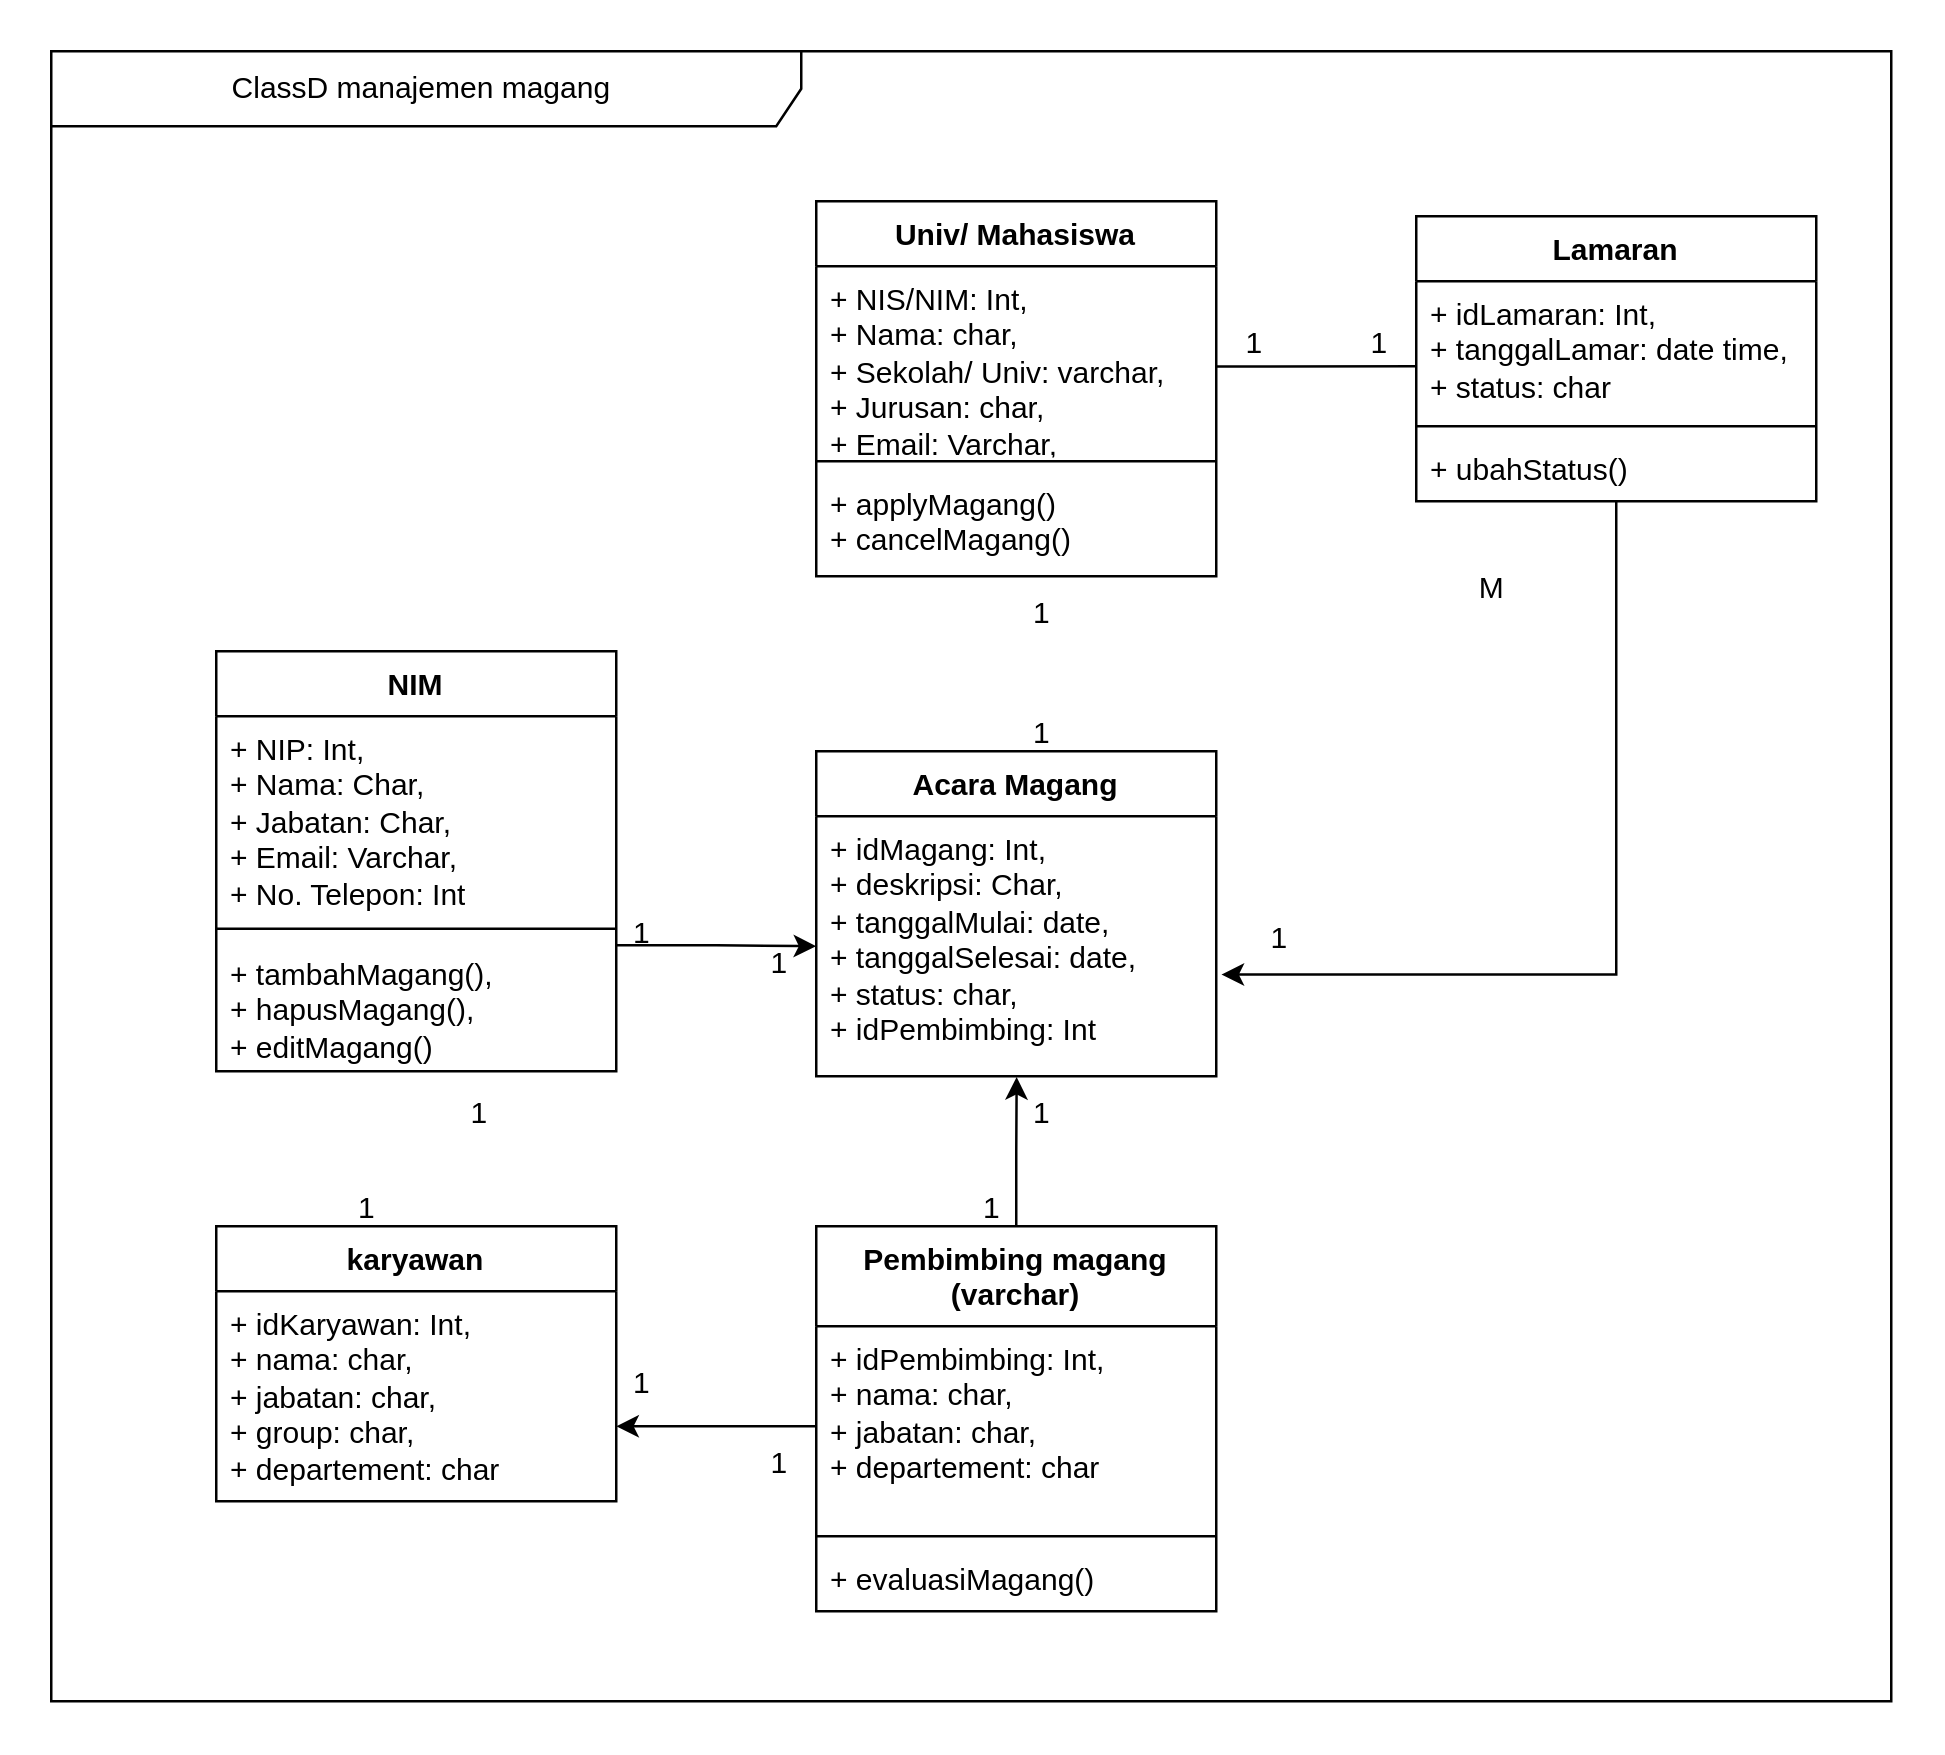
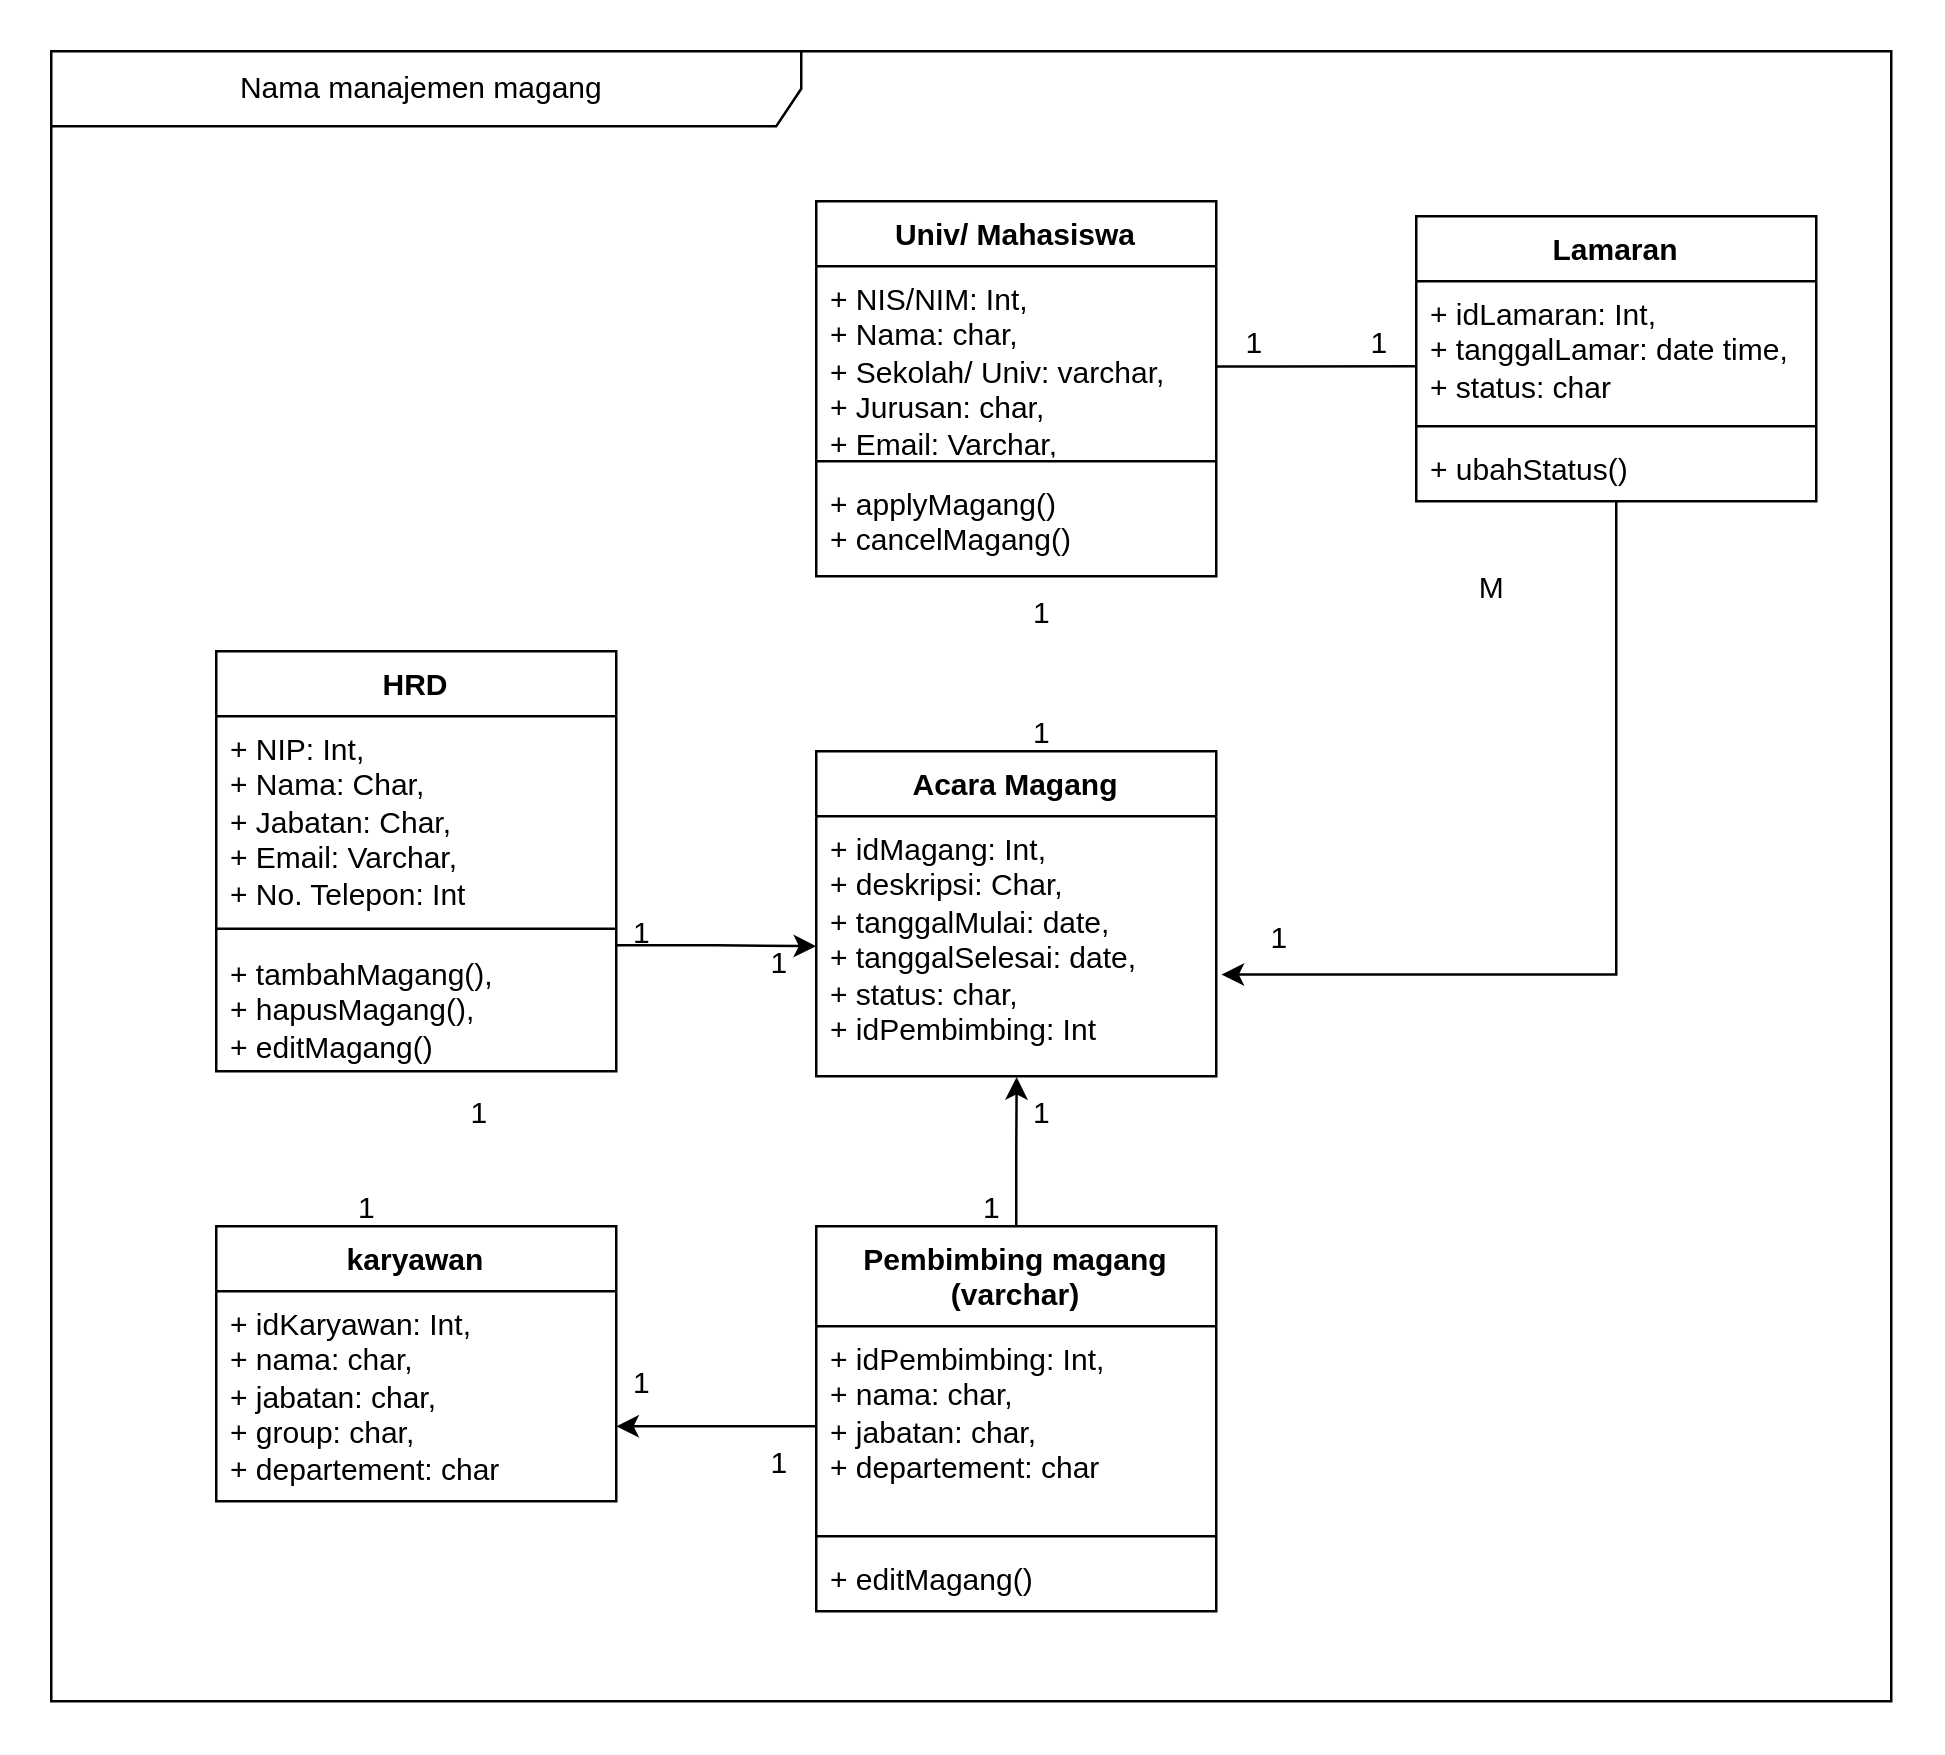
node "ClassD manajemen magang": label "ClassD manajemen magang" -> "Nama manajemen magang"
node "NIM": label "NIM" -> "HRD"
node "+ evaluasiMagang()": label "+ evaluasiMagang()" -> "+ editMagang()"
